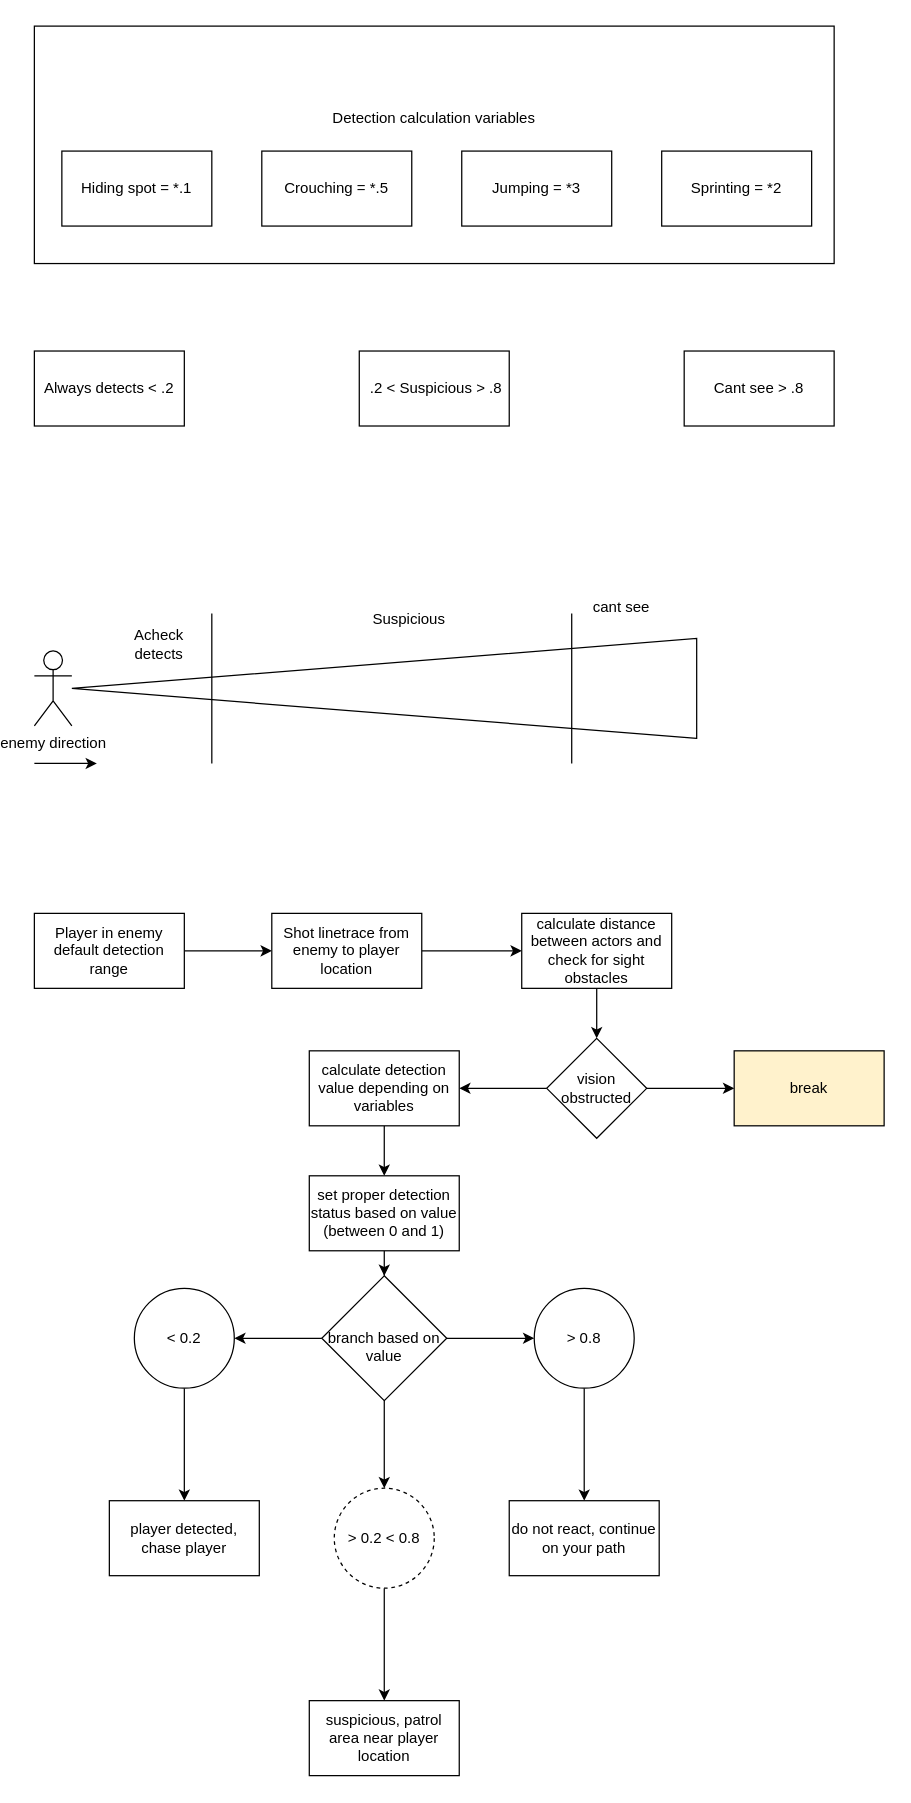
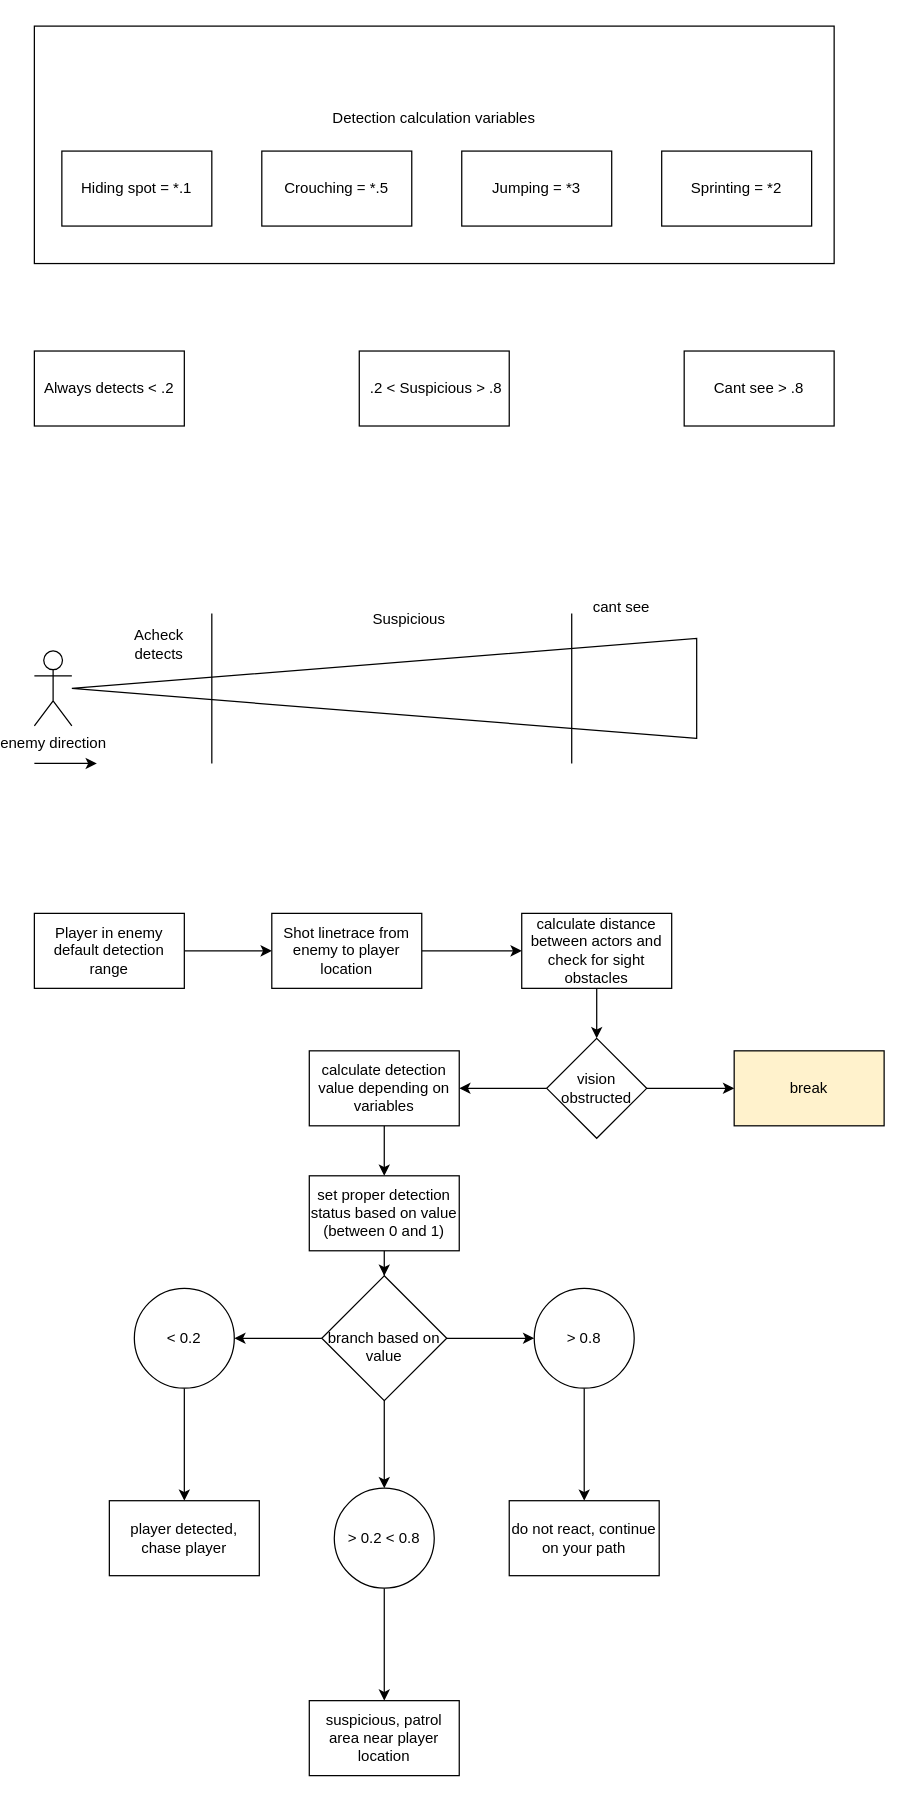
node "> 0.2 < 0.8": style dashed -> solid
